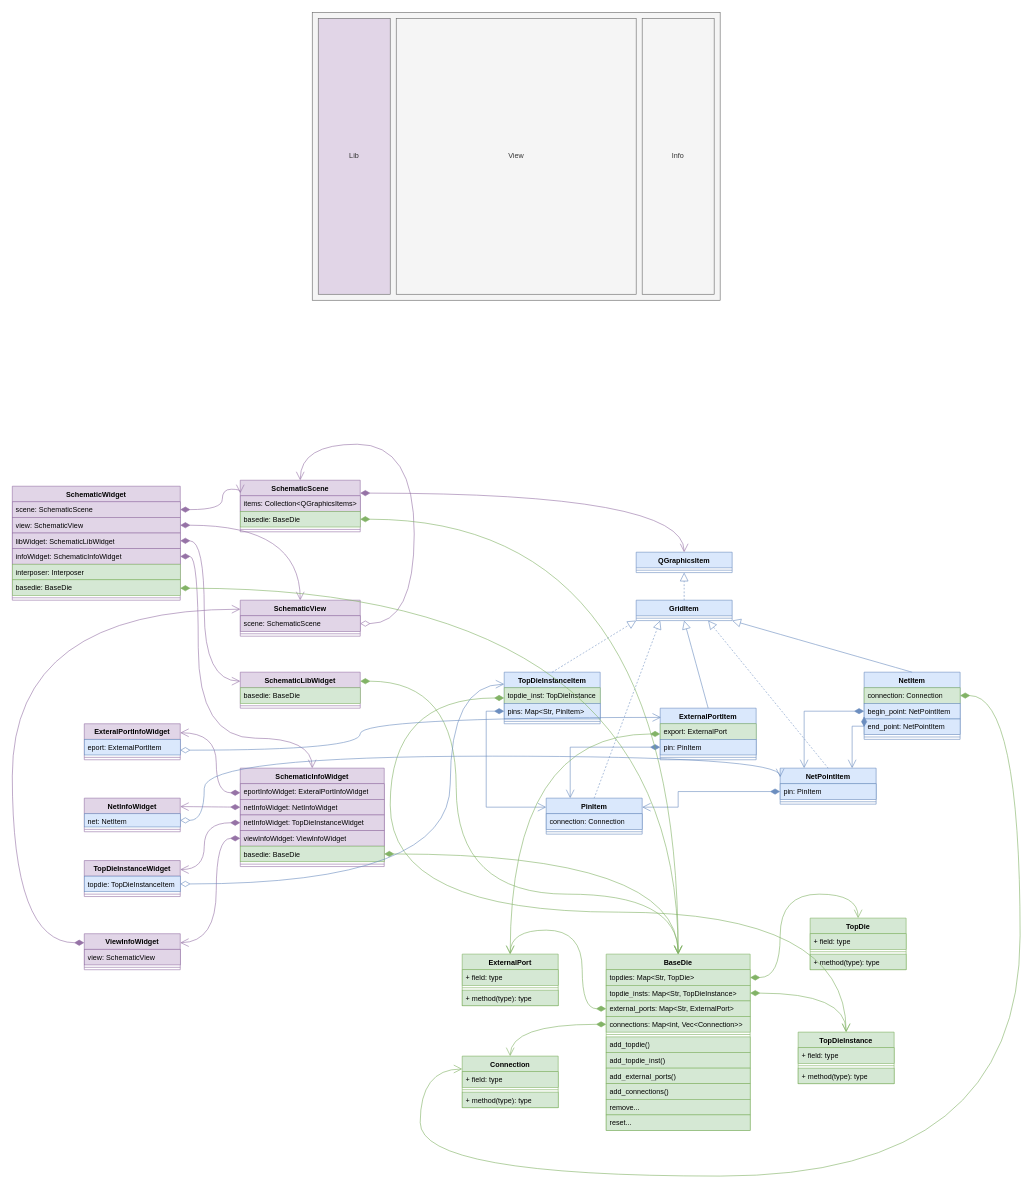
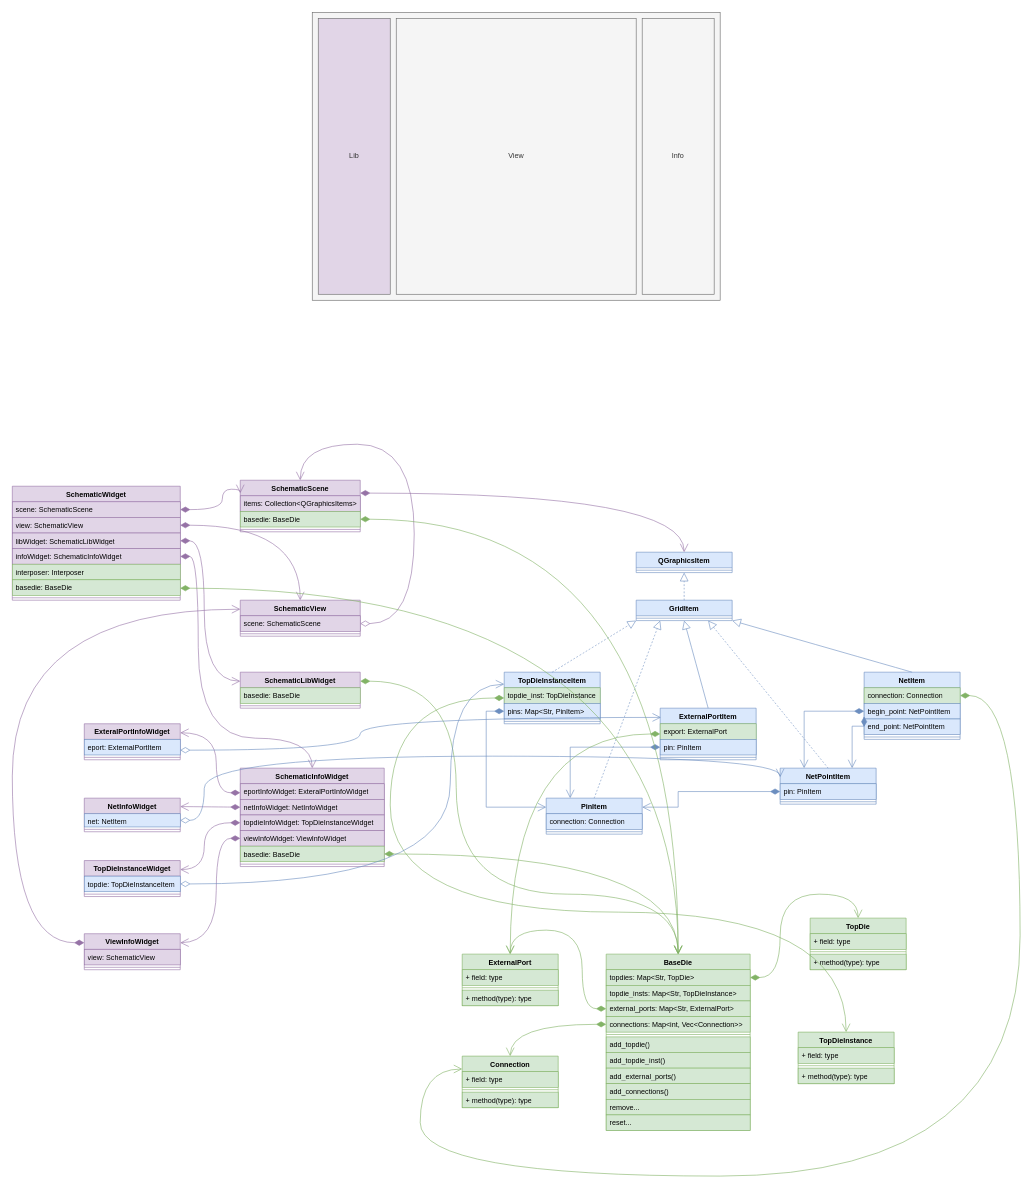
node "netInfoWidget: TopDieInstanceWidget": label "netInfoWidget: TopDieInstanceWidget" -> "topdieInfoWidget: TopDieInstanceWidget"
edge "topdie_insts: Map<Str, TopDieInstance>" -- "TopDieInstance": removed
